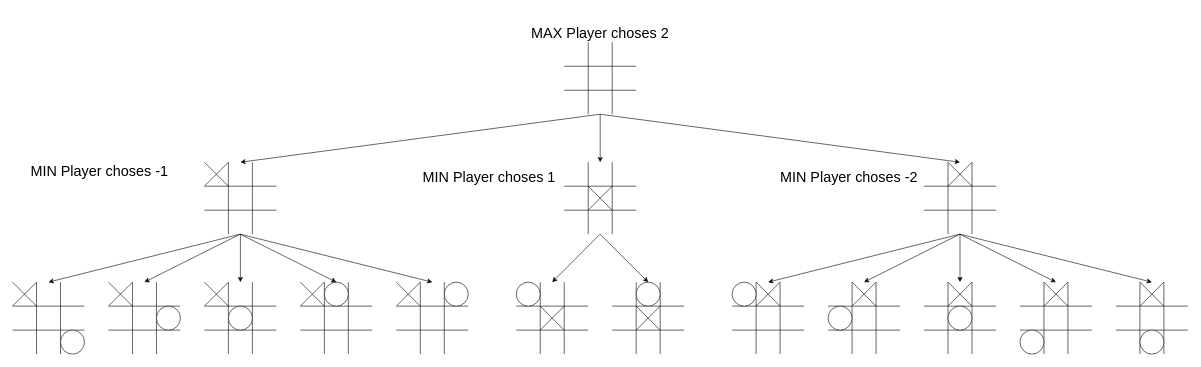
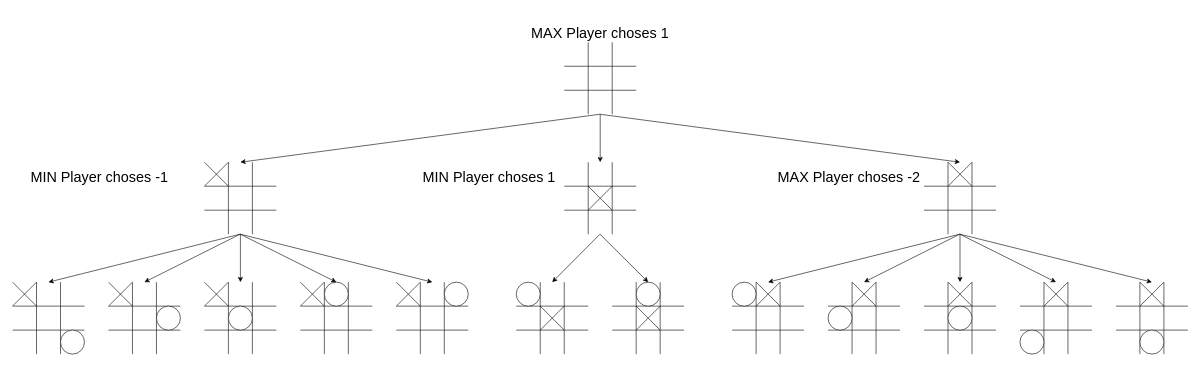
node "MAX Player choses 2": label "MAX Player choses 2" -> "MAX Player choses 1"
node "MIN Player choses -1": moved (99, 171) -> (99, 177)
node "MIN Player choses -2": label "MIN Player choses -2" -> "MAX Player choses -2"
